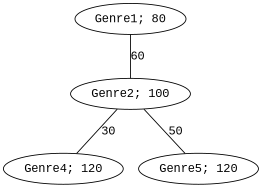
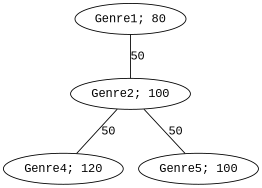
edge "Genre1; 80" -- "Genre2; 100": label "60" -> "50"
edge "Genre2; 100" -- "Genre4; 120": label "30" -> "50"
node "Genre5; 120": label "Genre5; 120" -> "Genre5; 100"
